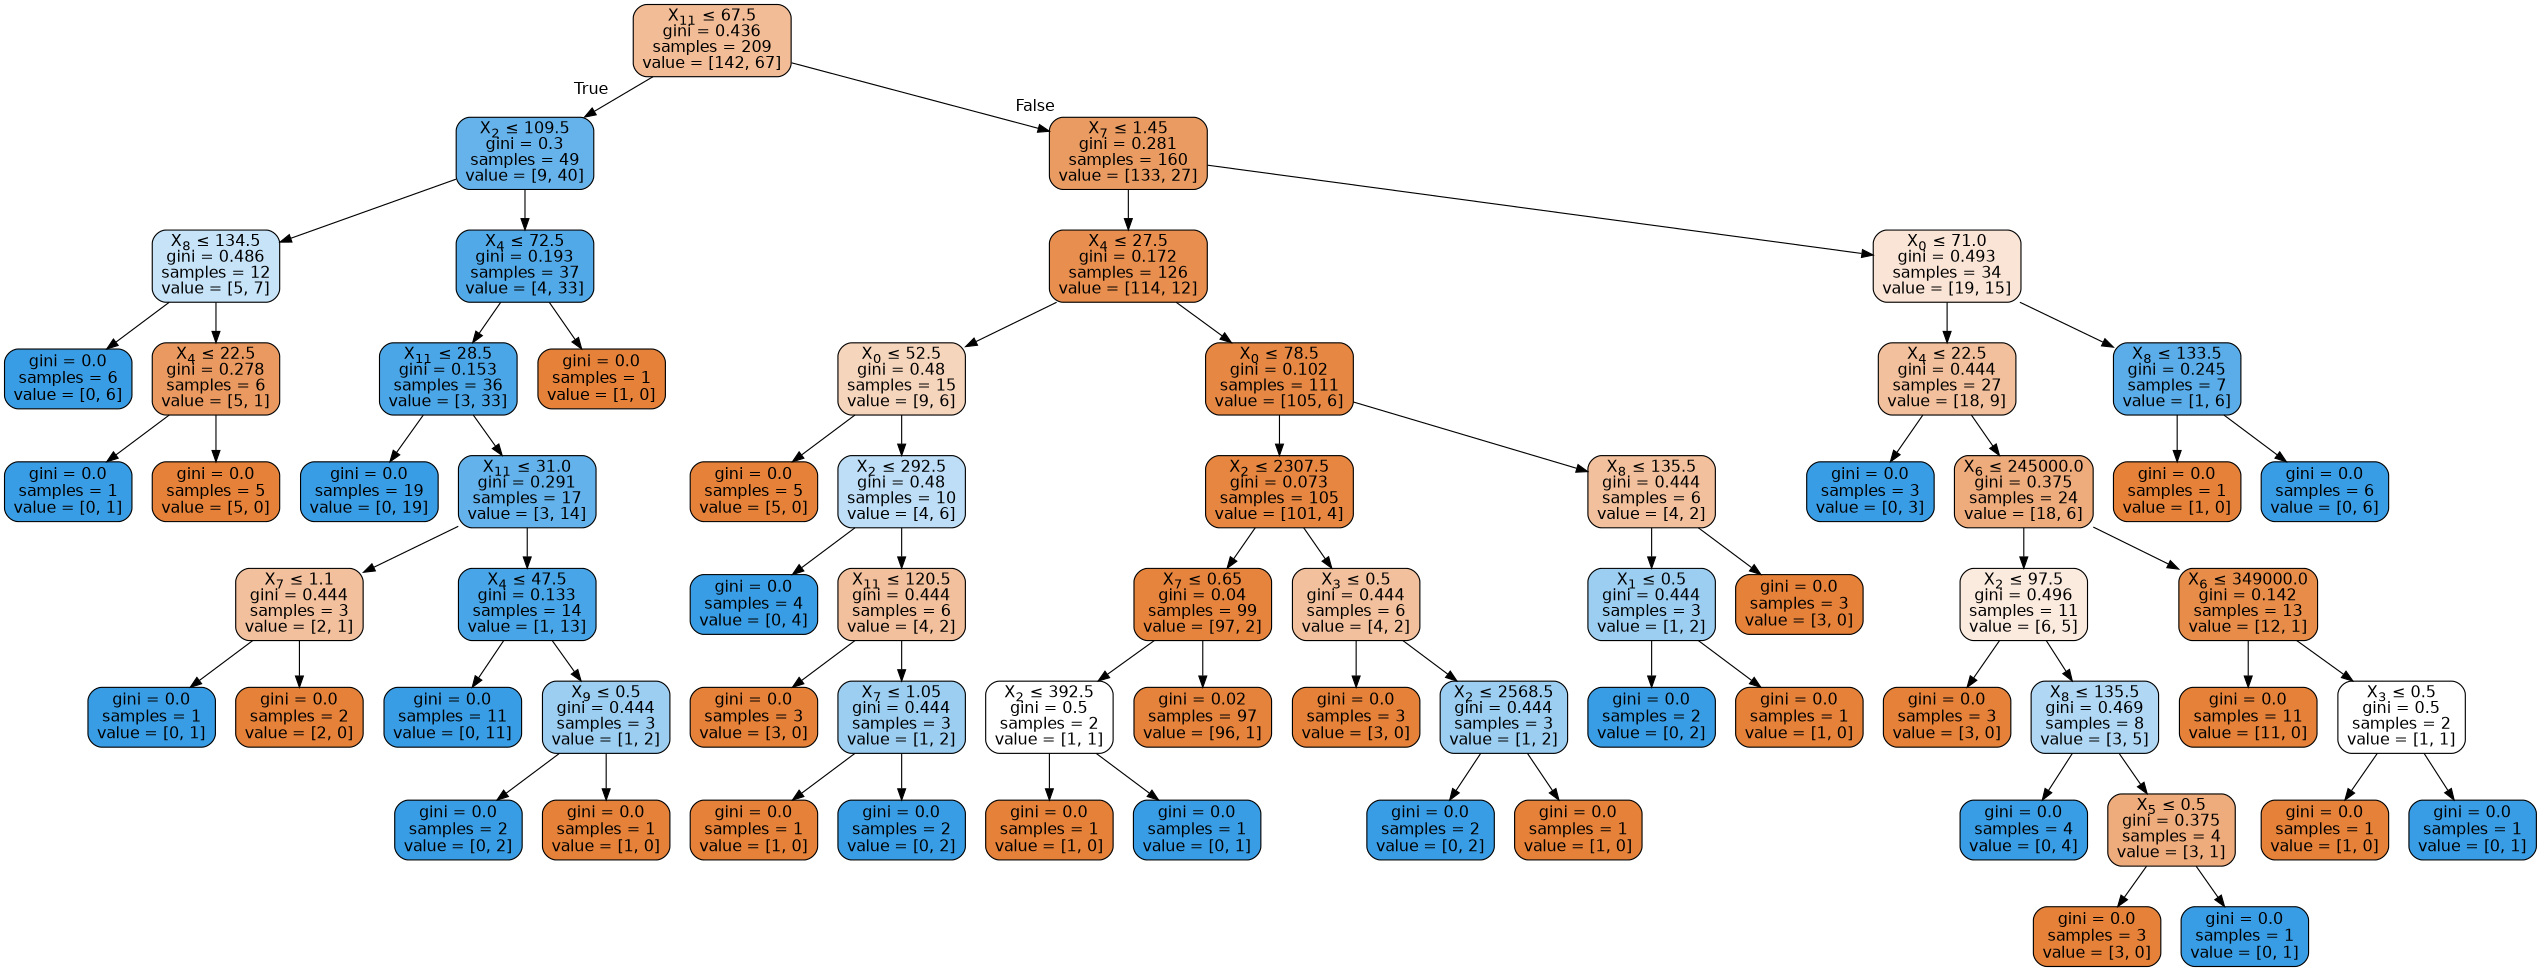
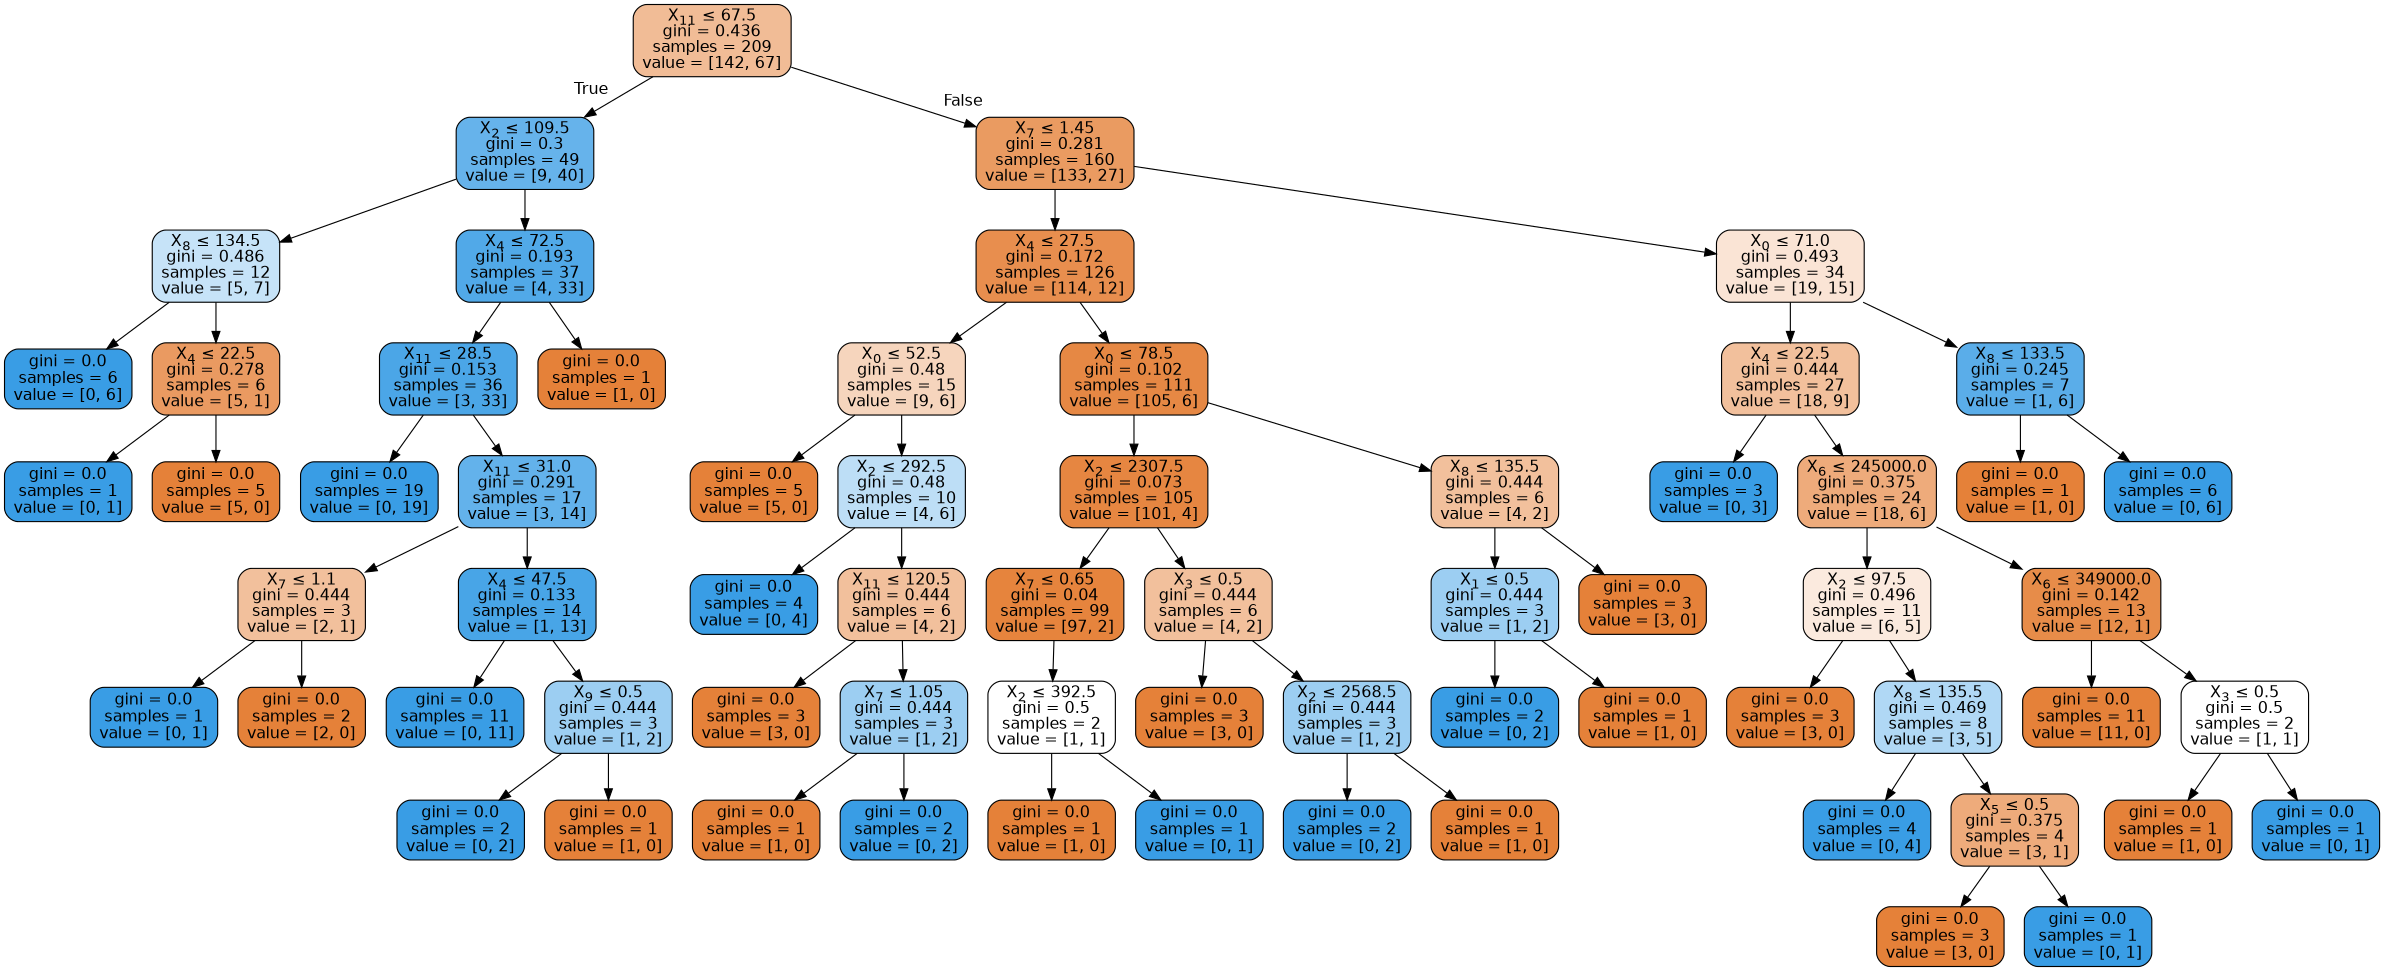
node "gini = 0.02": removed
